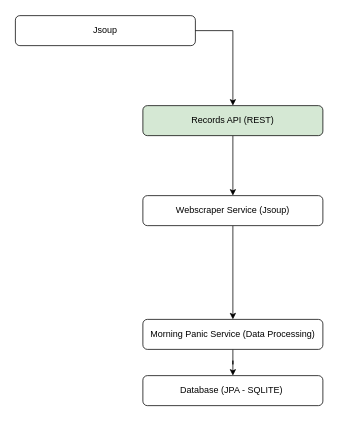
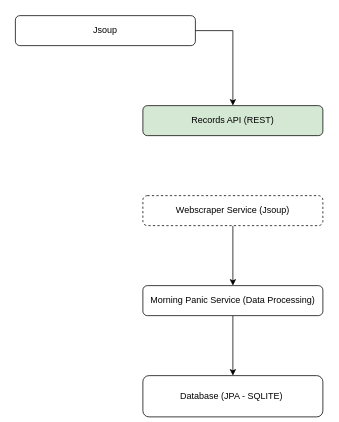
edge "Records API (REST)" -> "Webscraper Service (Jsoup)": removed
node "Webscraper Service (Jsoup)": style solid -> dashed
node "Morning Panic Service (Data Processing)": moved (233, 334) -> (233, 300)
node "Database (JPA - SQLITE)": size 180x30 -> 180x41
